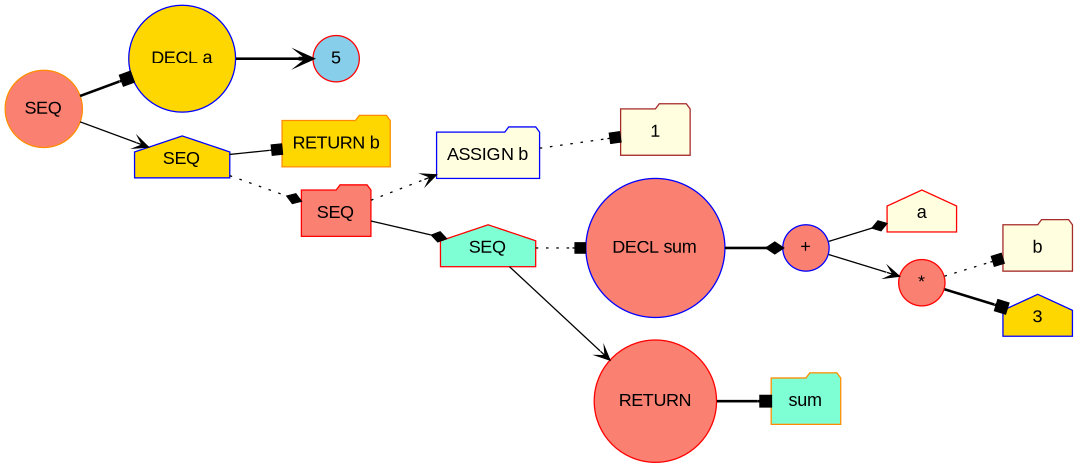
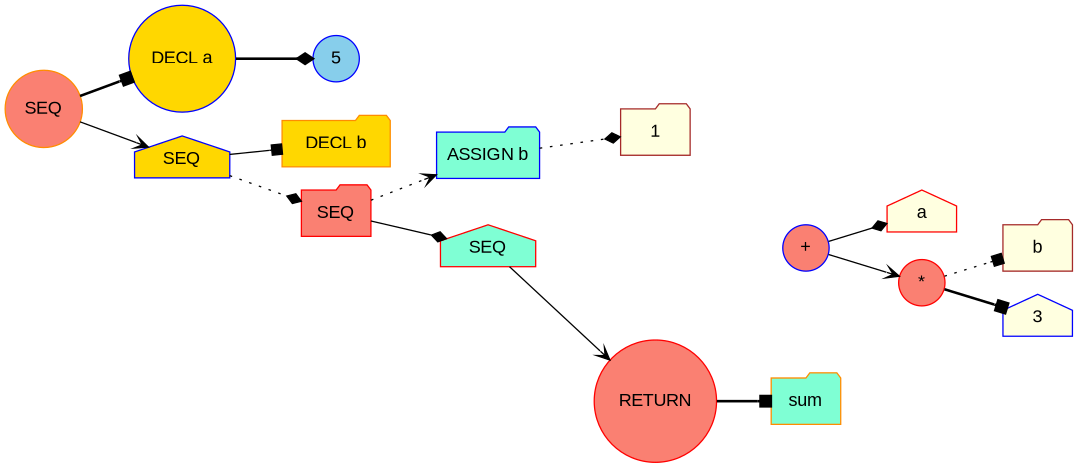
edge "DECL a" -> "5": arrowhead vee -> diamond
node "5": color red -> blue
edge "ASSIGN b" -> "1": arrowhead box -> diamond
node "RETURN b": label "RETURN b" -> "DECL b"
node "ASSIGN b": fillcolor lightyellow -> aquamarine
node "DECL sum": removed
node "3": fillcolor gold -> lightyellow
